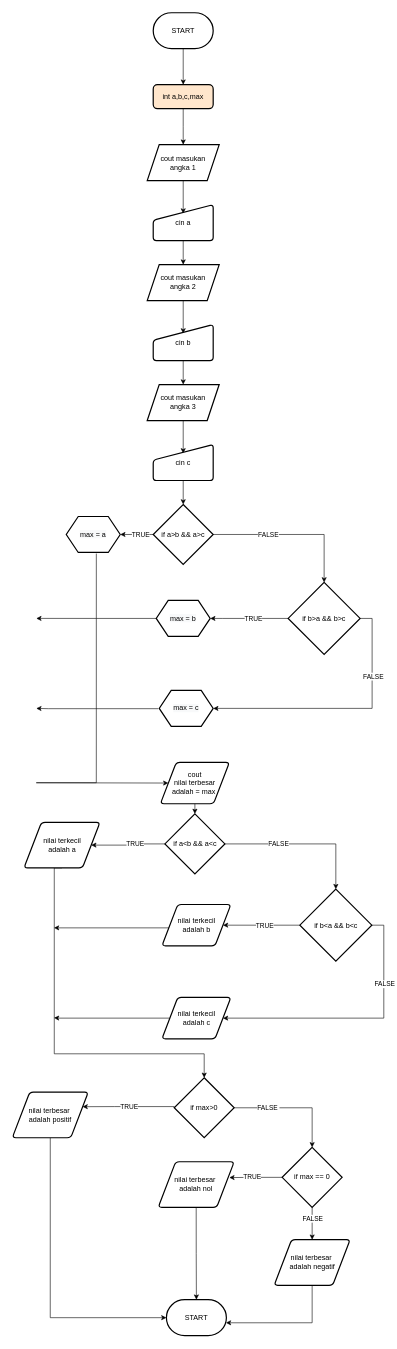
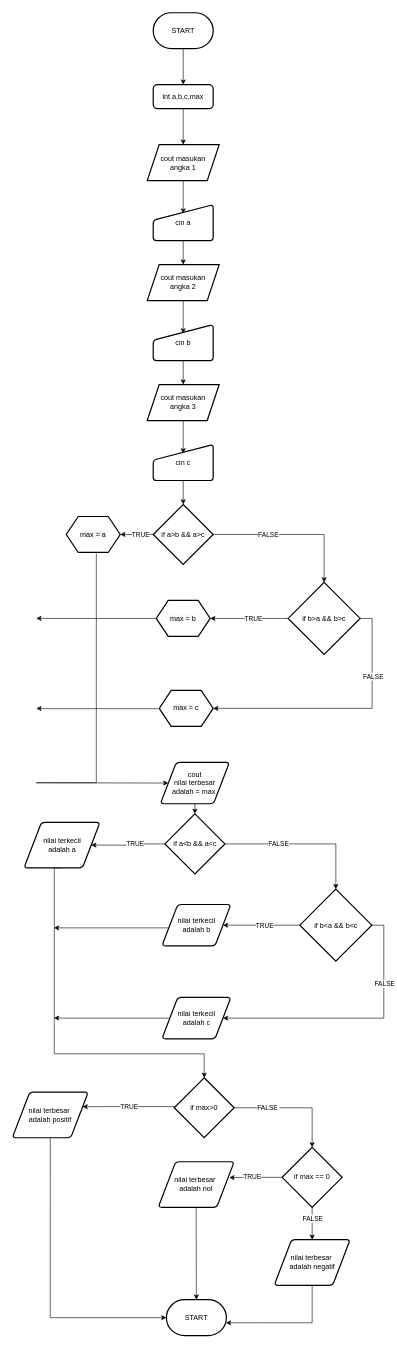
node "int a,b,c,max": fillcolor #ffe6cc -> #ffffff
